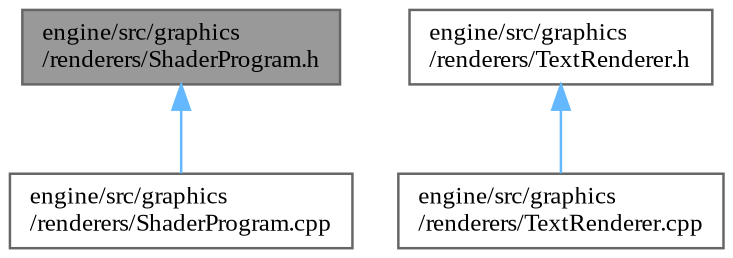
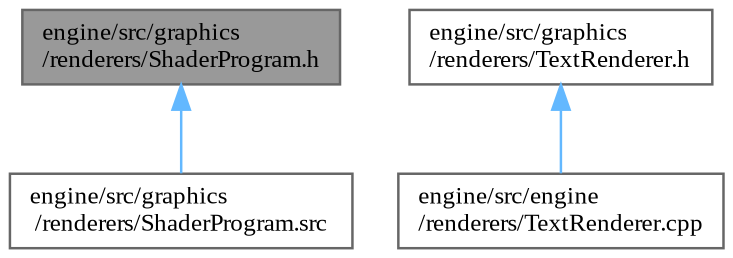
node "engine/src/graphics /renderers/ShaderProgram.cpp": label "engine/src/graphics /renderers/ShaderProgram.cpp" -> "engine/src/graphics /renderers/ShaderProgram.src"
node "engine/src/graphics /renderers/TextRenderer.cpp": label "engine/src/graphics /renderers/TextRenderer.cpp" -> "engine/src/engine /renderers/TextRenderer.cpp"
